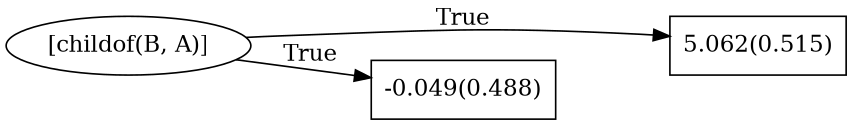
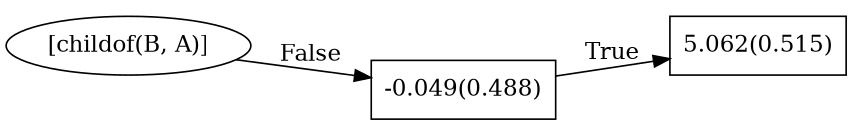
edge "[childof(B, A)]" -> "5.062(0.515)": now "-0.049(0.488)" -> "5.062(0.515)"
edge "[childof(B, A)]" -> "-0.049(0.488)": label "True" -> "False"
